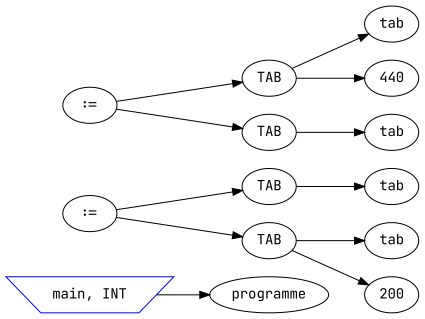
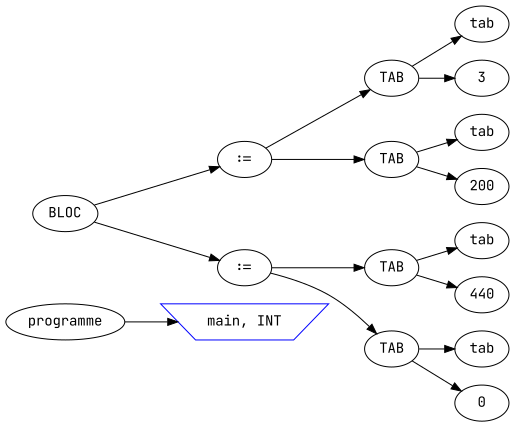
node "3": added
node "BLOC": added
edge "main, INT" -> "programme": reversed
node "0": added
